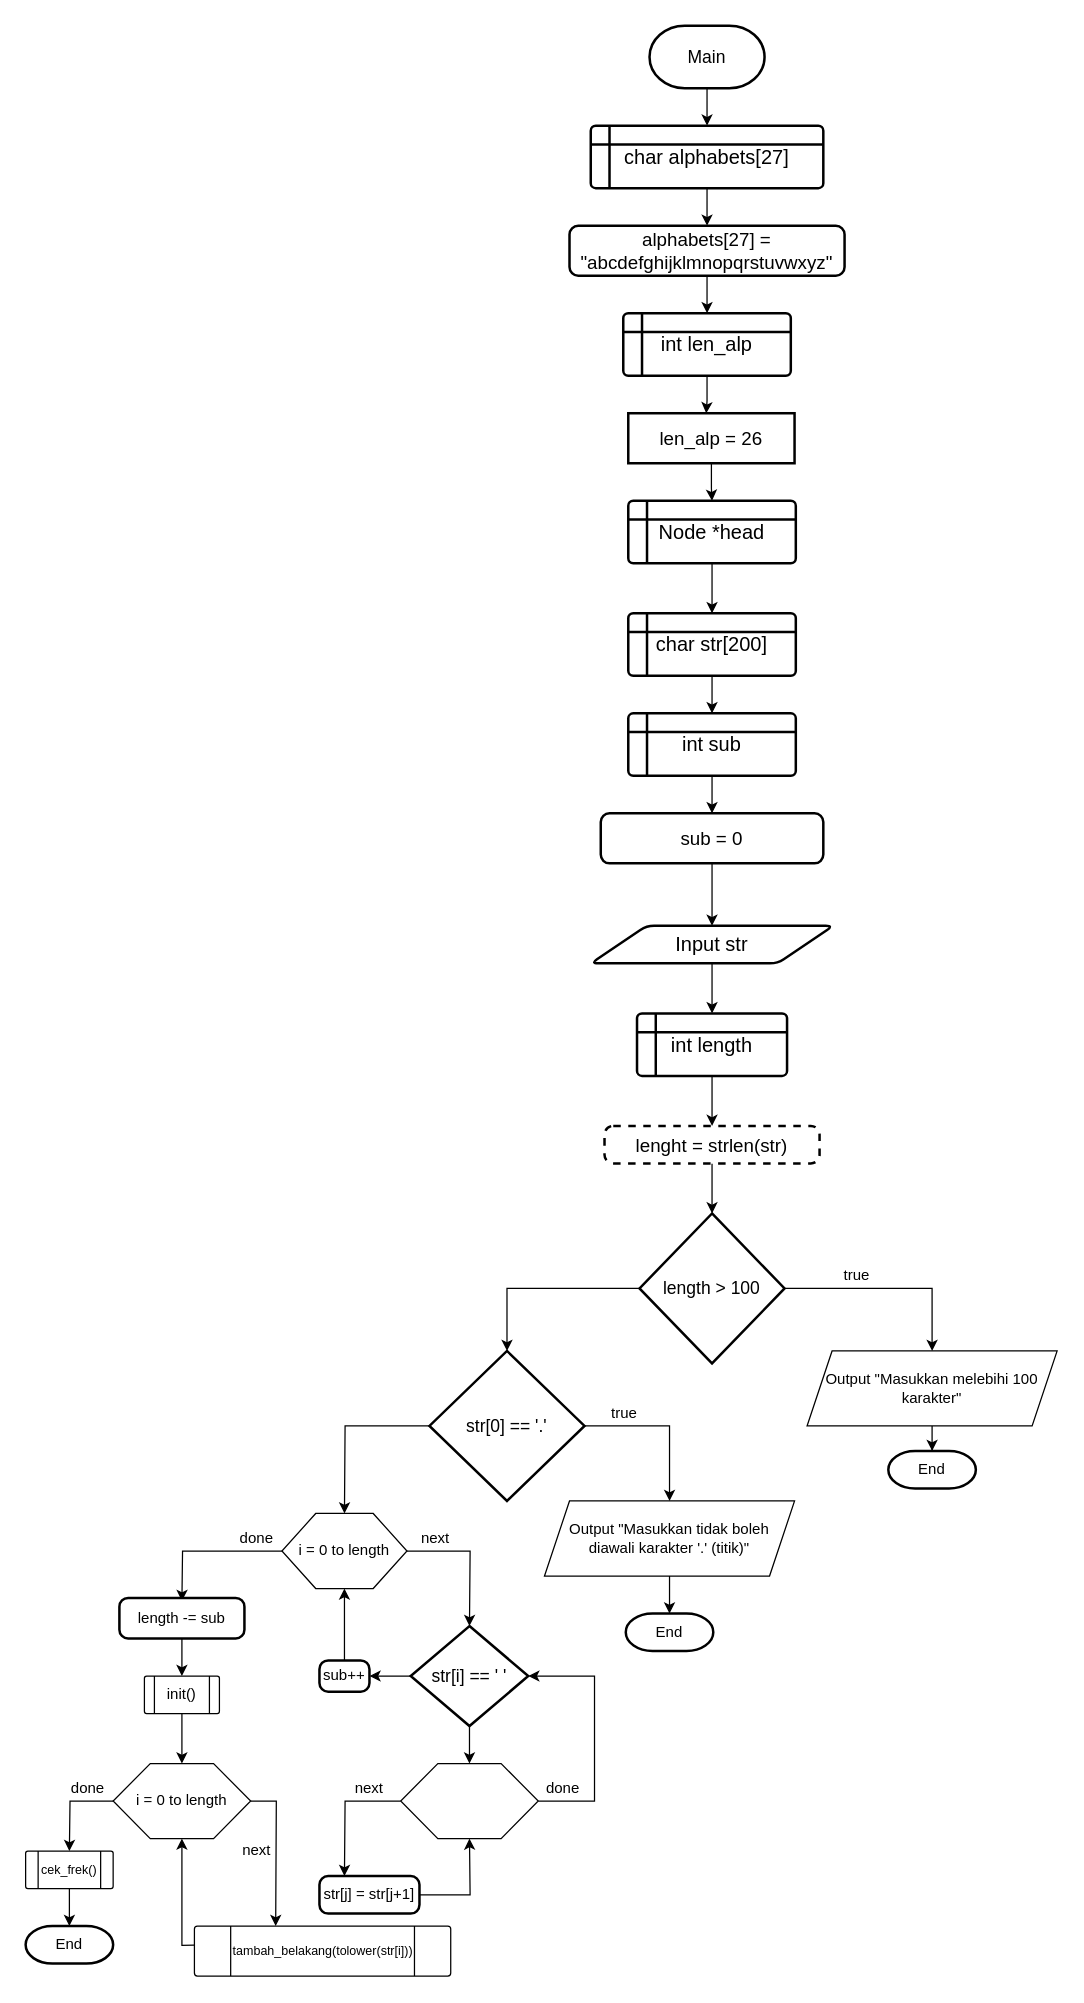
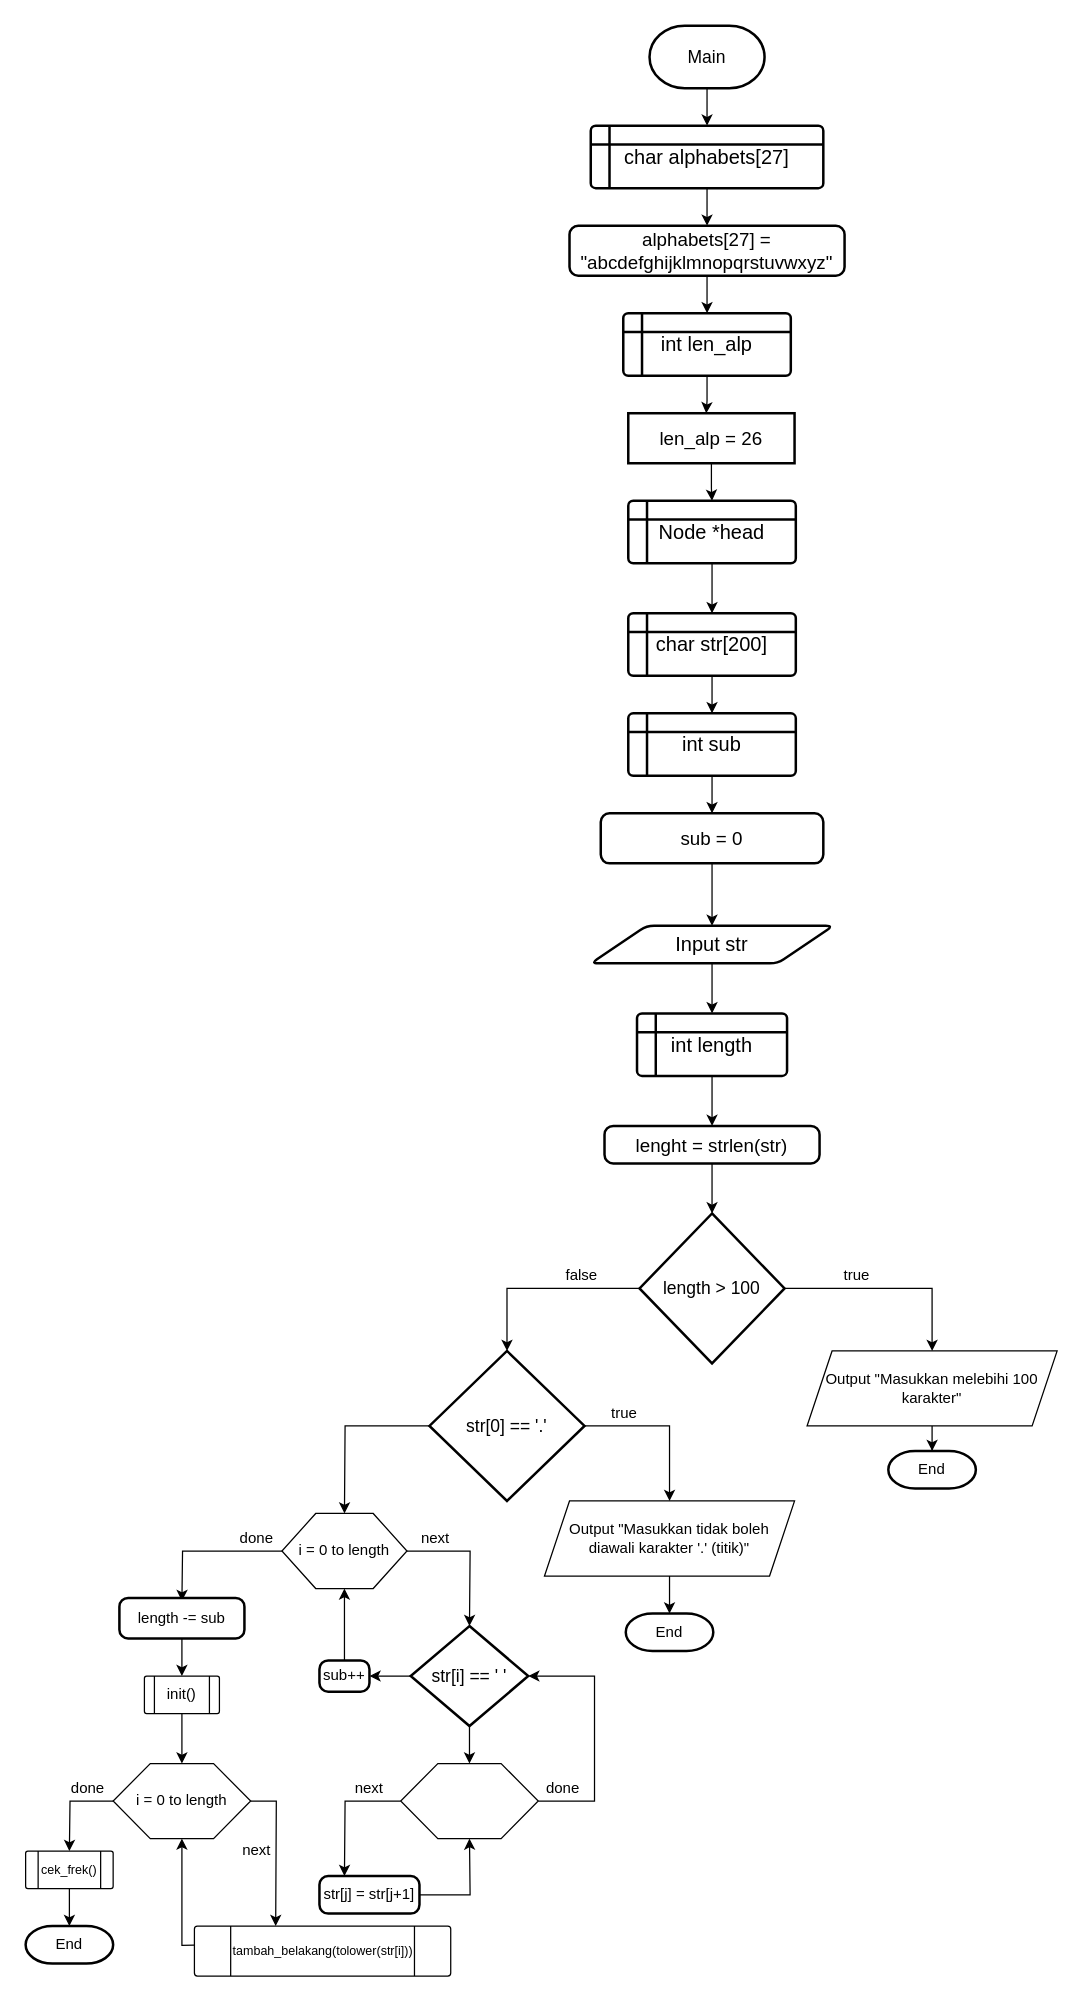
node "lenght = strlen(str)": style dashed -> solid
node "false": added
